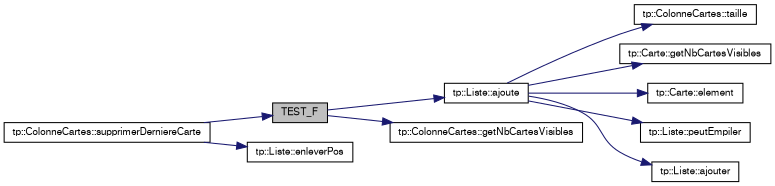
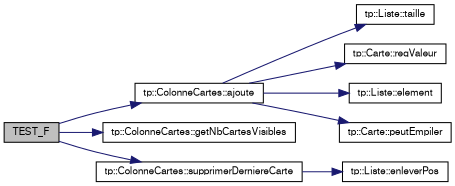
node "tp::ColonneCartes::taille": label "tp::ColonneCartes::taille" -> "tp::Liste::taille"
node "tp::Carte::getNbCartesVisibles": label "tp::Carte::getNbCartesVisibles" -> "tp::Carte::reqValeur"
node "tp::Liste::ajoute": label "tp::Liste::ajoute" -> "tp::ColonneCartes::ajoute"
node "tp::Carte::element": label "tp::Carte::element" -> "tp::Liste::element"
edge "tp::ColonneCartes::supprimerDerniereCarte" -> "TEST_F": reversed
node "tp::Liste::peutEmpiler": label "tp::Liste::peutEmpiler" -> "tp::Carte::peutEmpiler"
node "tp::Liste::ajouter": removed
